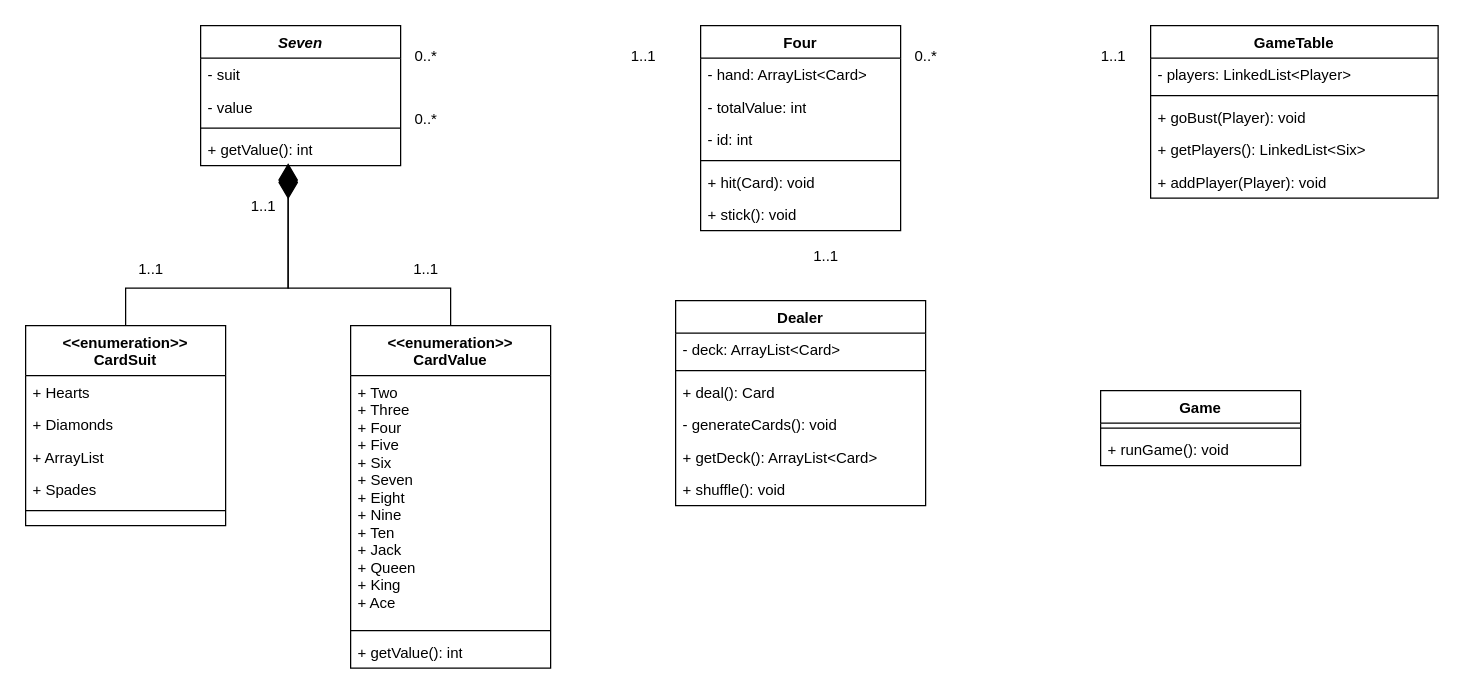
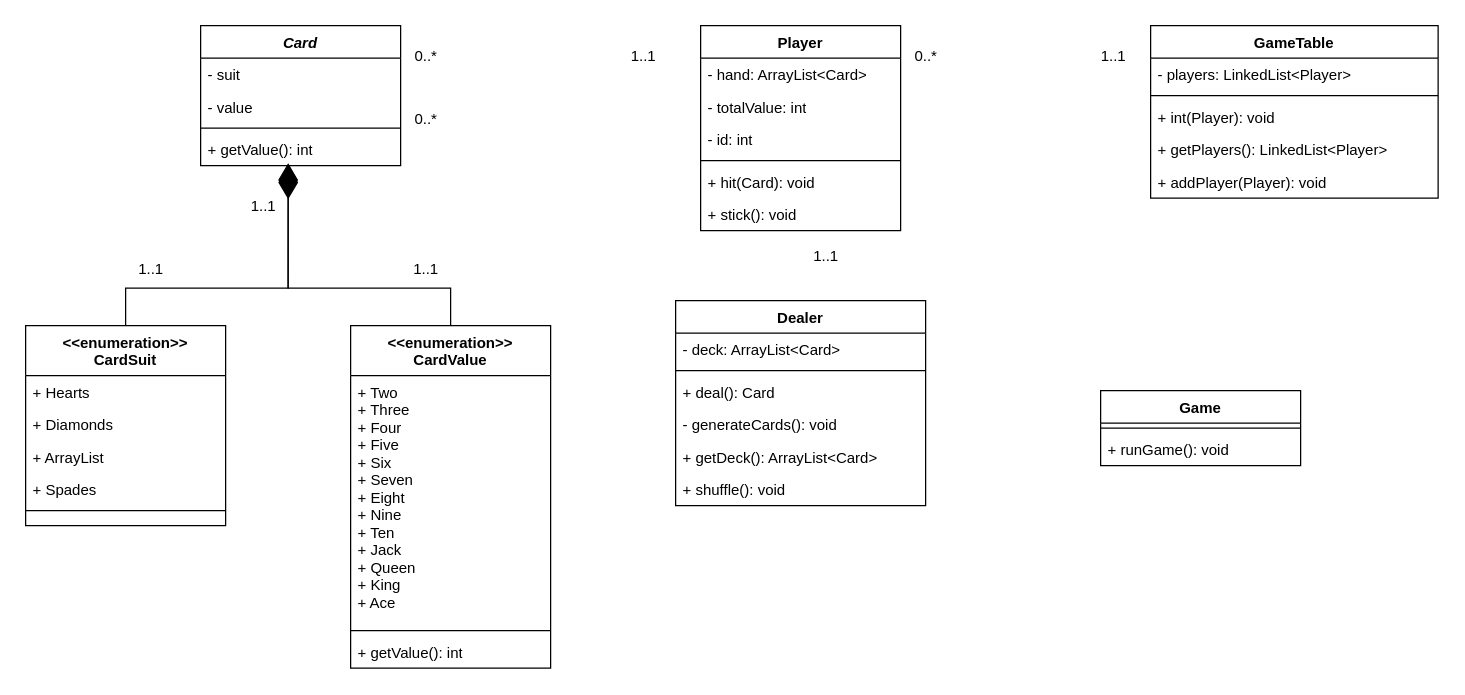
node "Seven": label "Seven" -> "Card"
node "Four": label "Four" -> "Player"
node "+ goBust(Player): void": label "+ goBust(Player): void" -> "+ int(Player): void"
node "+ getPlayers(): LinkedList<Six>": label "+ getPlayers(): LinkedList<Six>" -> "+ getPlayers(): LinkedList<Player>"
